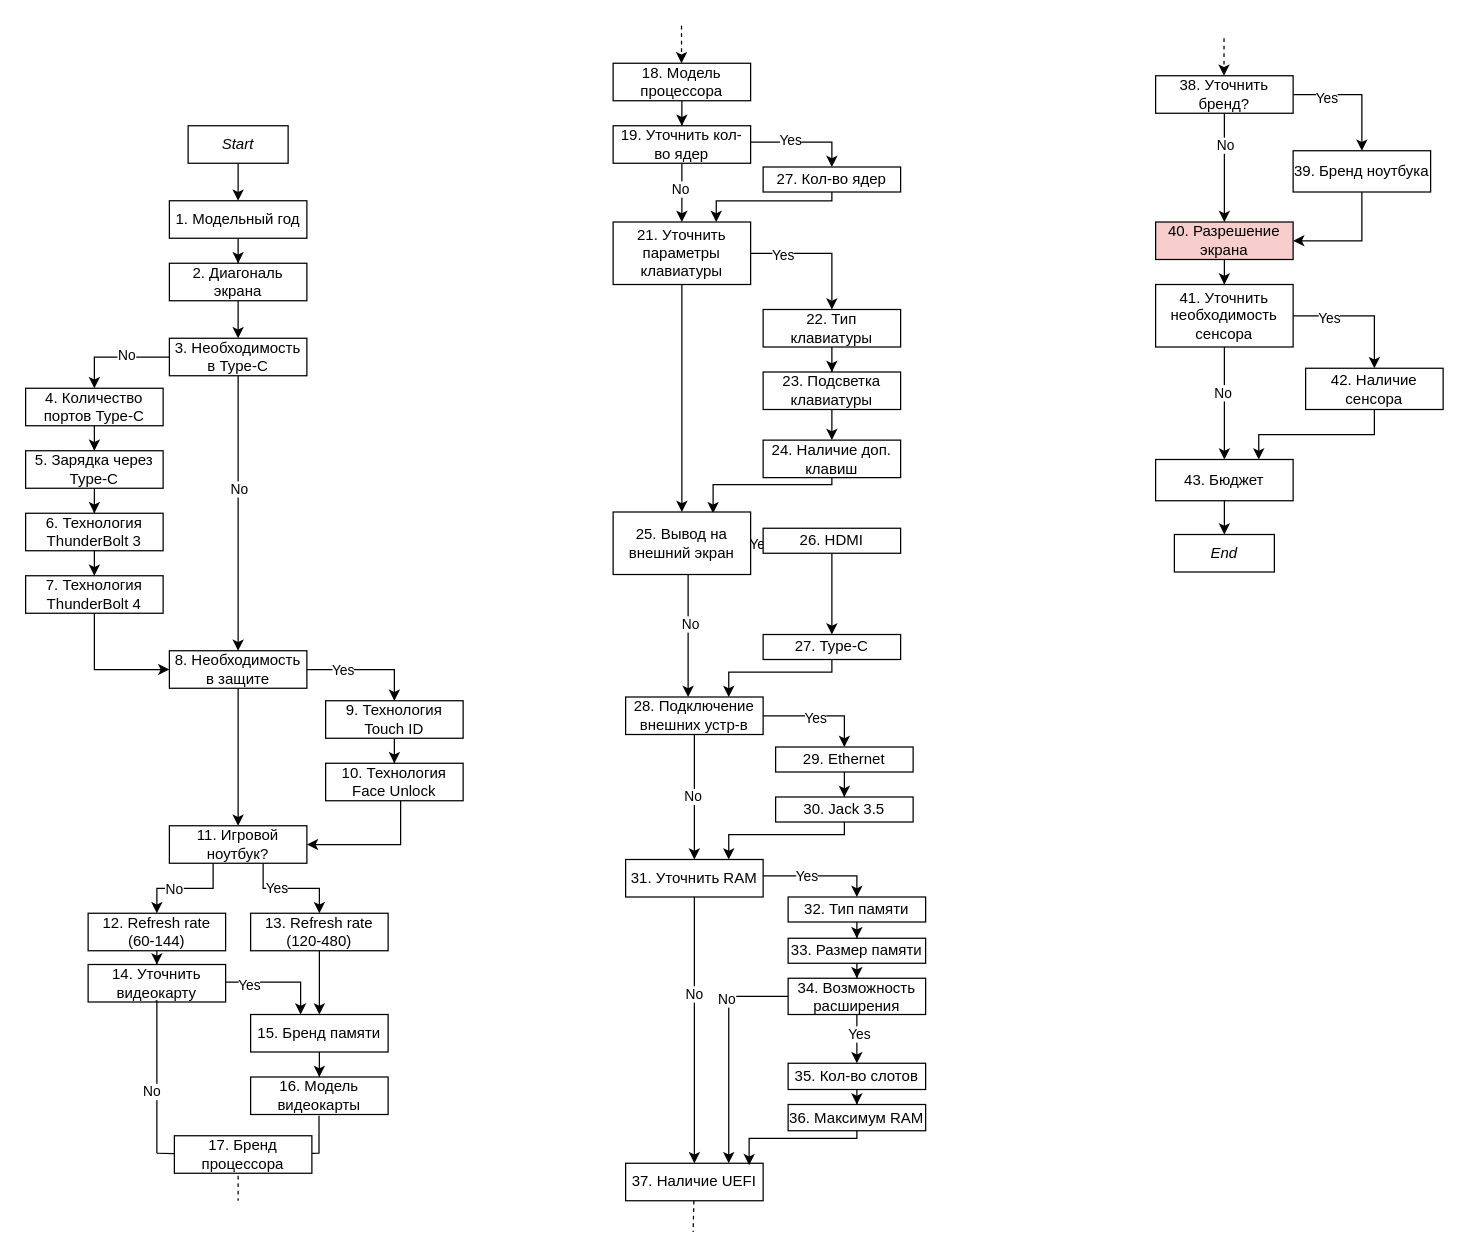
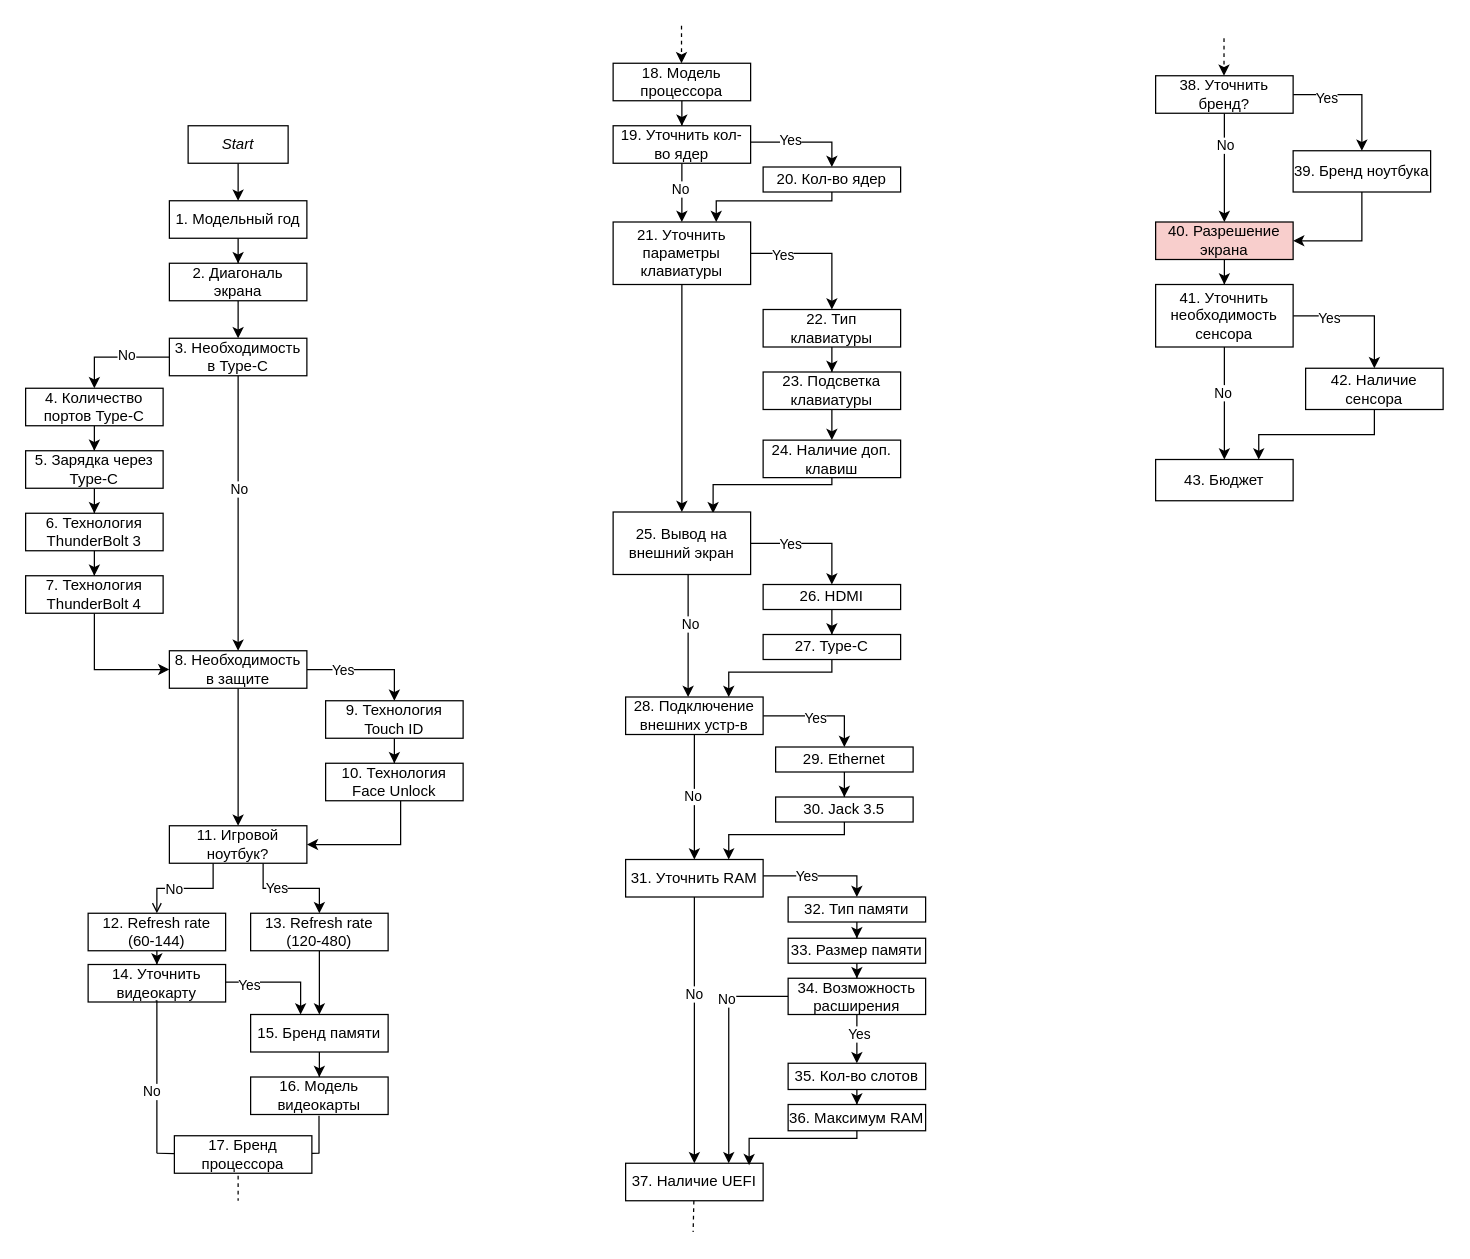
node "27. Кол-во ядер": label "27. Кол-во ядер" -> "20. Кол-во ядер"
edge "43. Бюджет" -> "End": removed
node "26. HDMI": moved (832, 541) -> (832, 597)
node "End": removed
edge "11. Игровой ноутбук?" -> "12. Refresh rate (60-144)": arrowhead classic -> open
